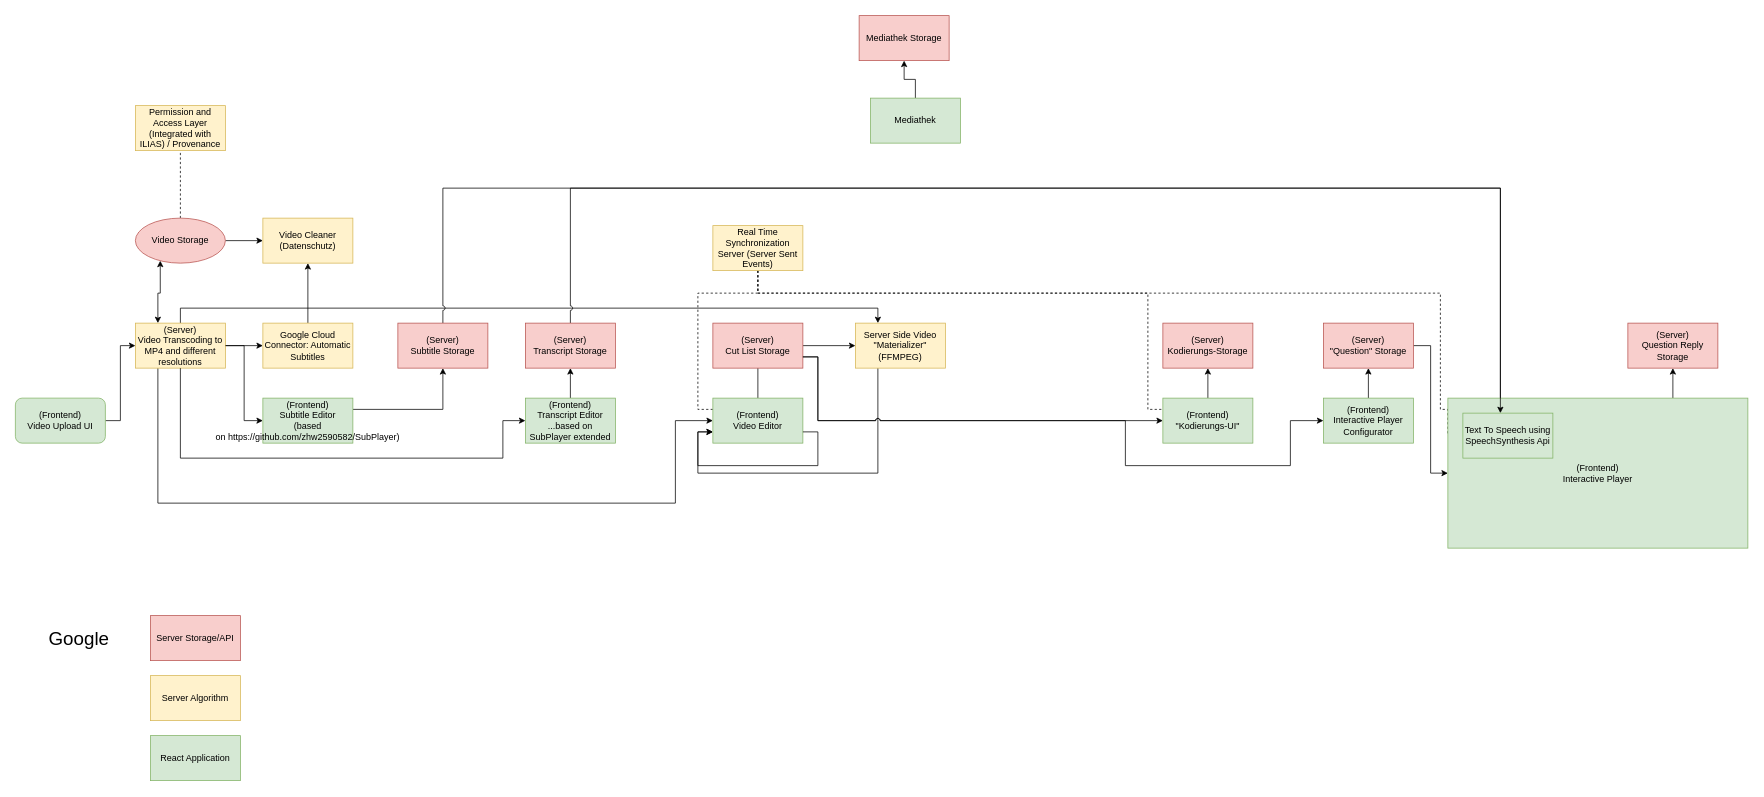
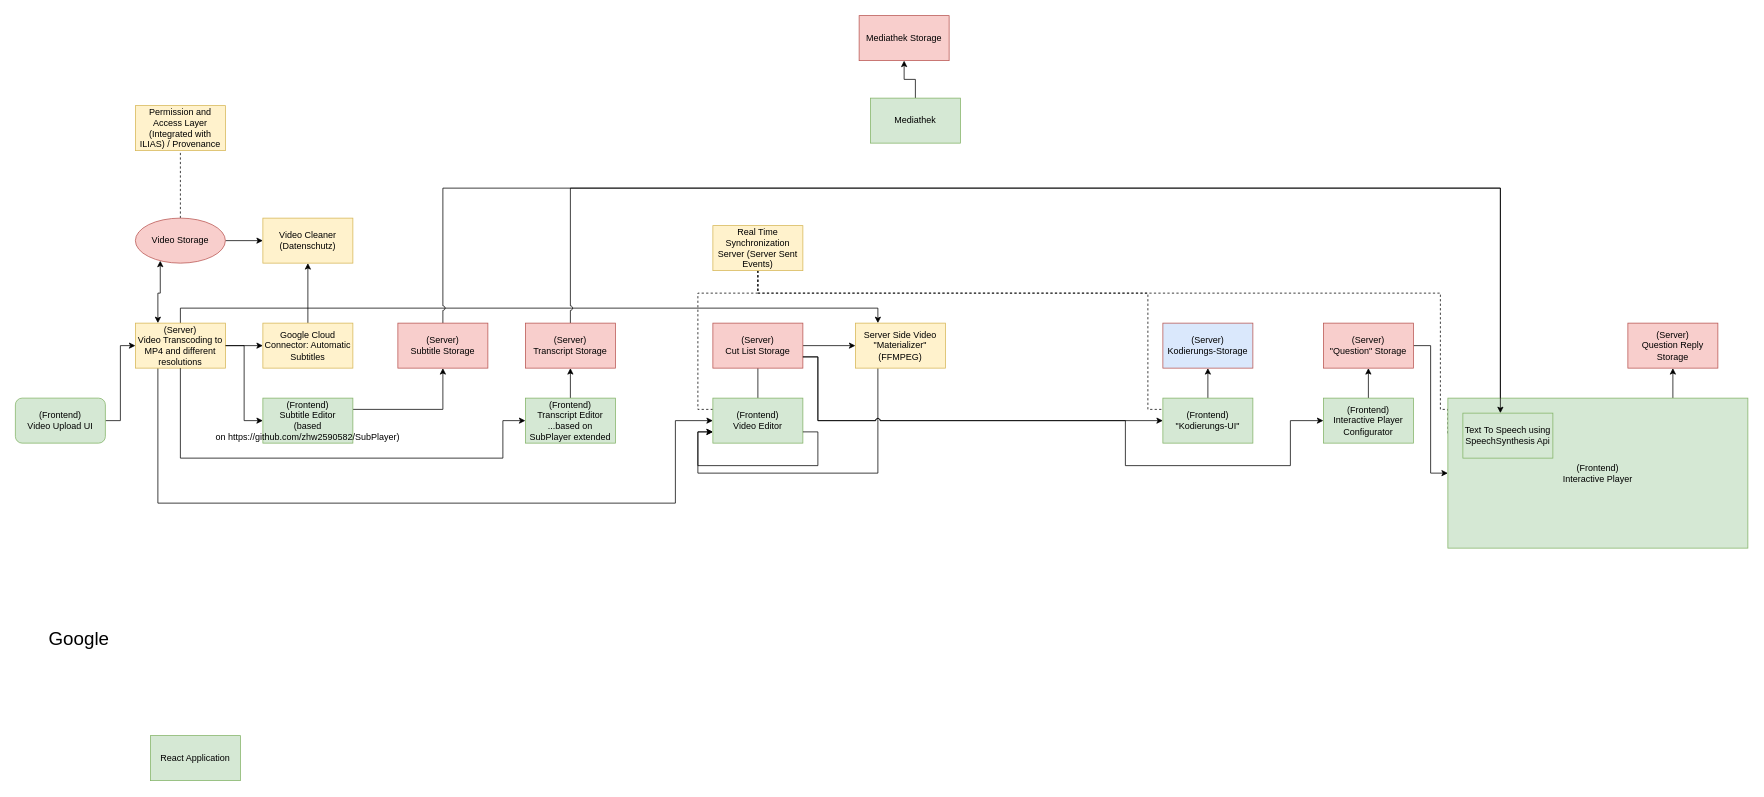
node "(Server) Kodierungs-Storage": fillcolor #f8cecc -> #dae8fc
node "Server Storage/API": removed
node "Server Algorithm": removed
